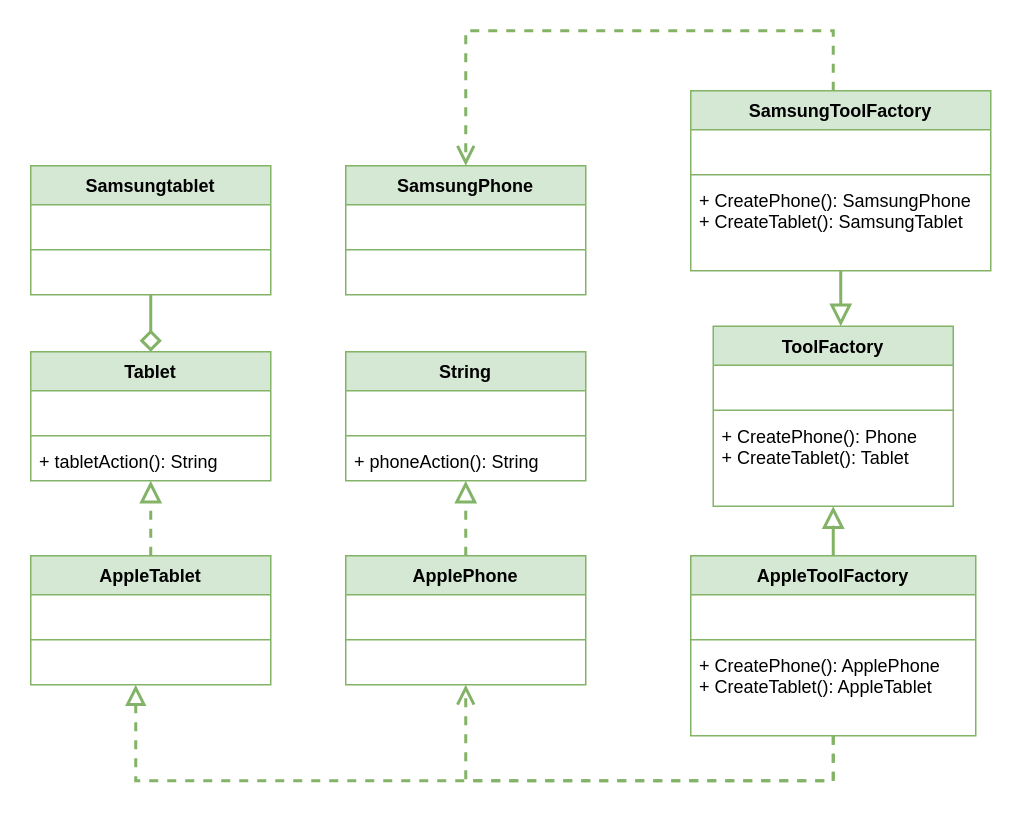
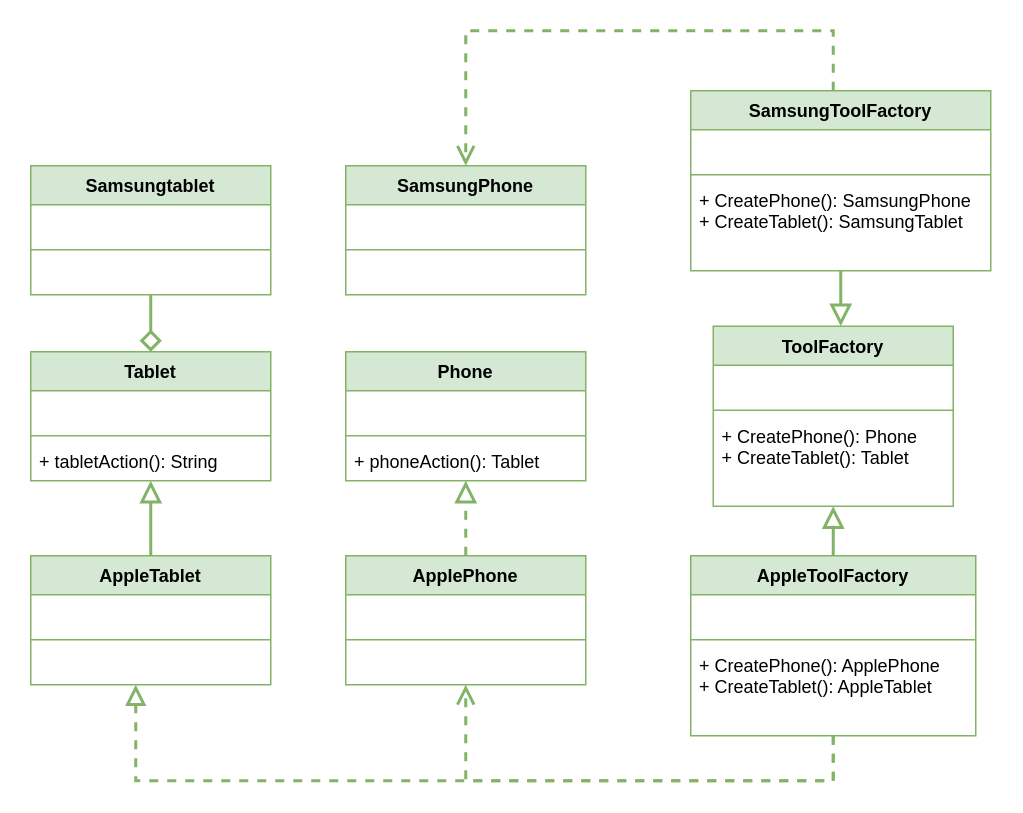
node "String": label "String" -> "Phone"
node "+ phoneAction(): String": label "+ phoneAction(): String" -> "+ phoneAction(): Tablet"
edge "AppleTablet" -> "Tablet": style dashed -> solid
